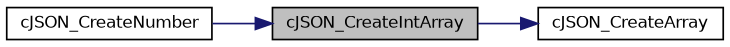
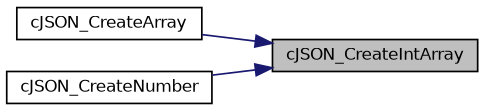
edge "cJSON_CreateIntArray" -> "cJSON_CreateArray": reversed
